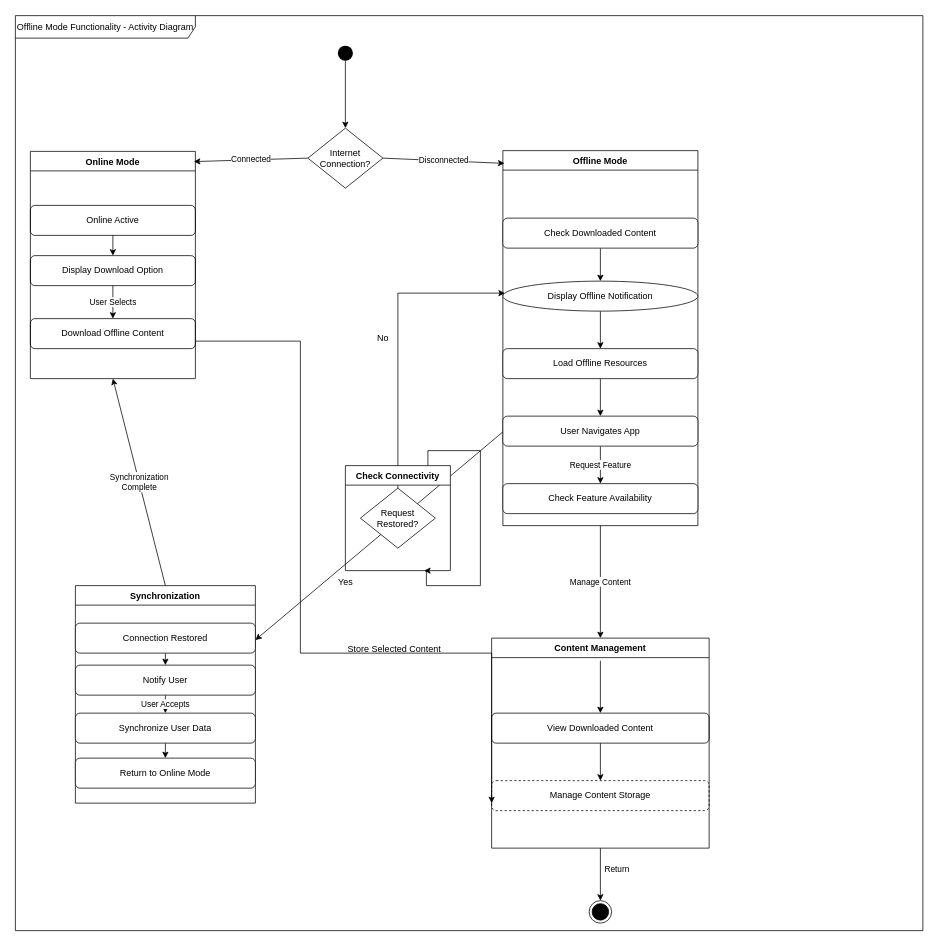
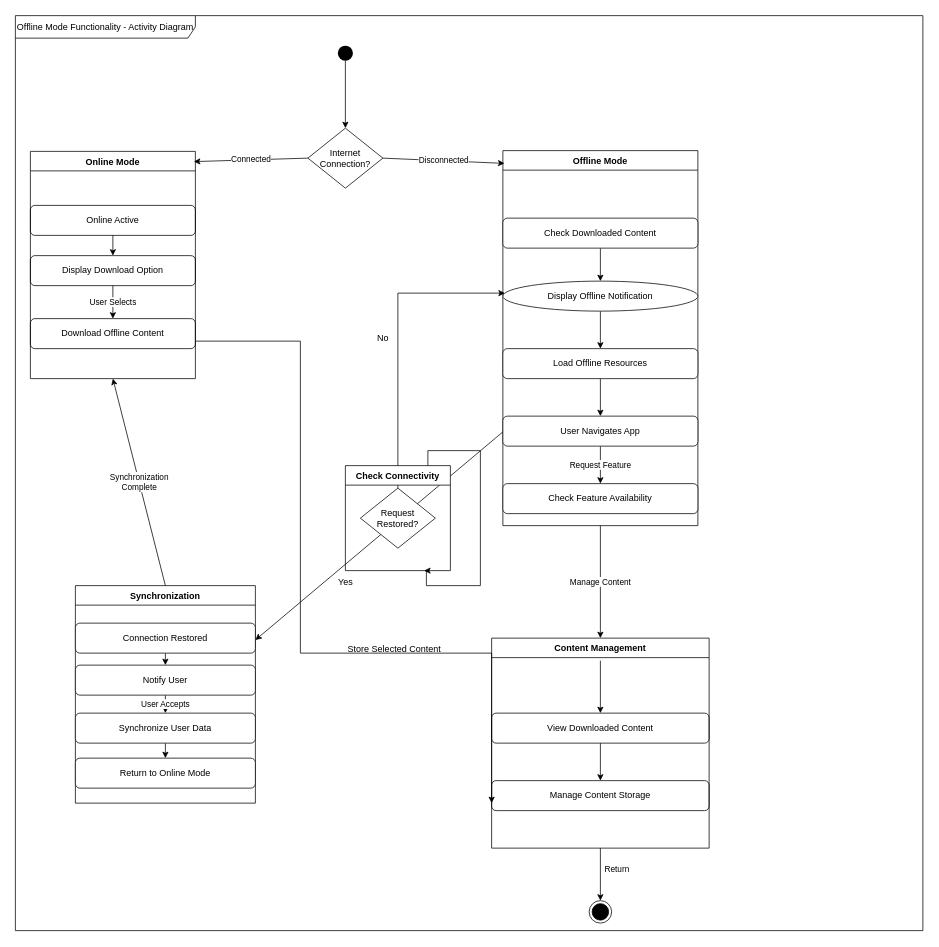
node "Manage Content Storage": style dashed -> solid
